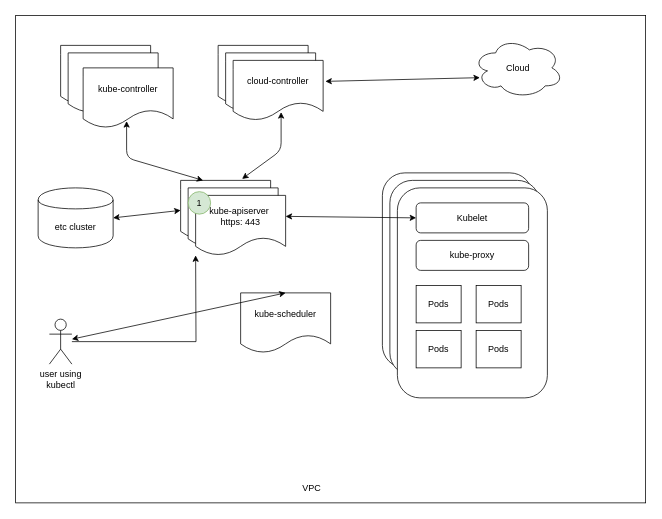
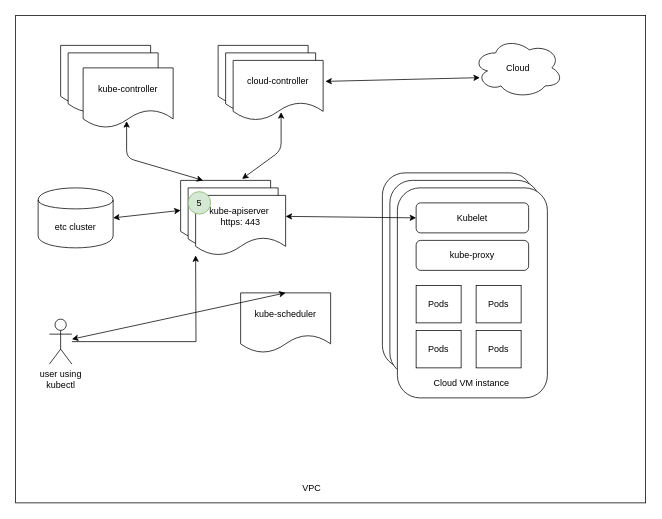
node "1": label "1" -> "5"
node "Cloud VM instance": added
